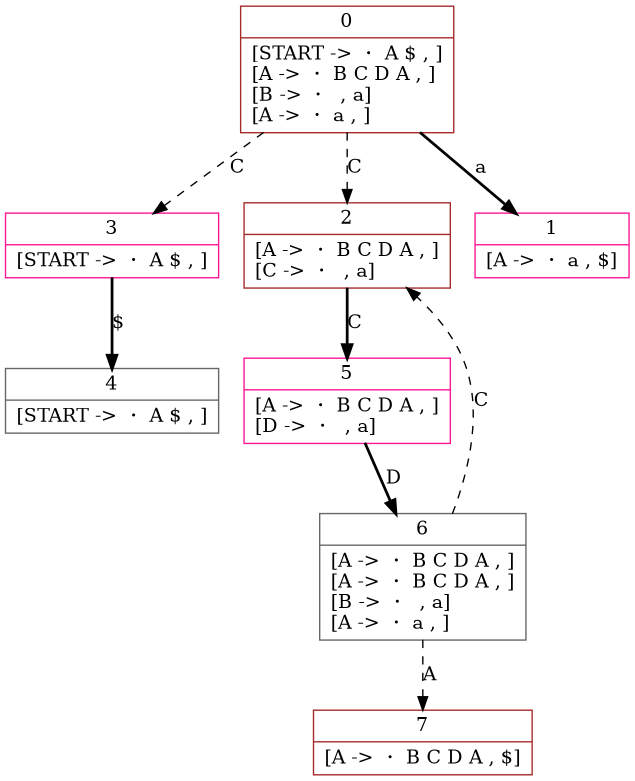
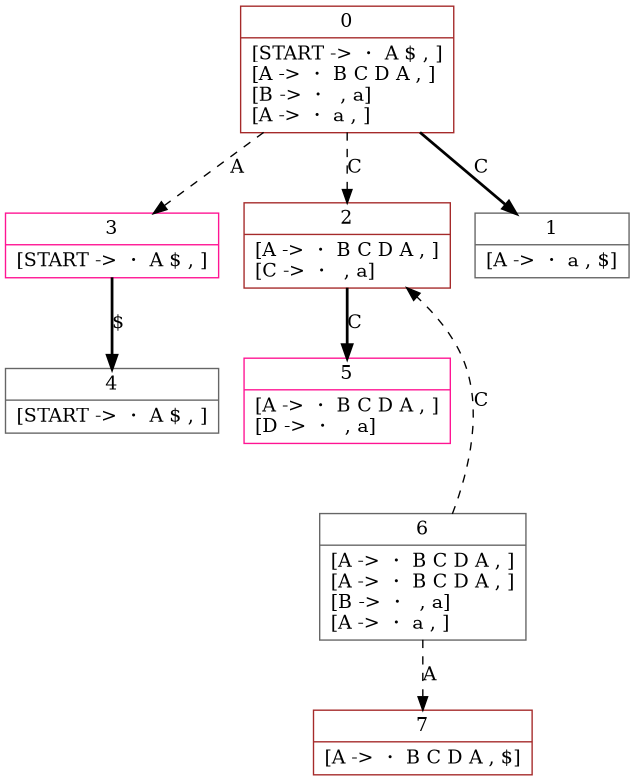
edge "0" -> "3": label "C" -> "A"
edge "0" -> "1": label "a" -> "C"
node "1": color deeppink -> gray40
edge "5" -> "6": removed, label "D"
